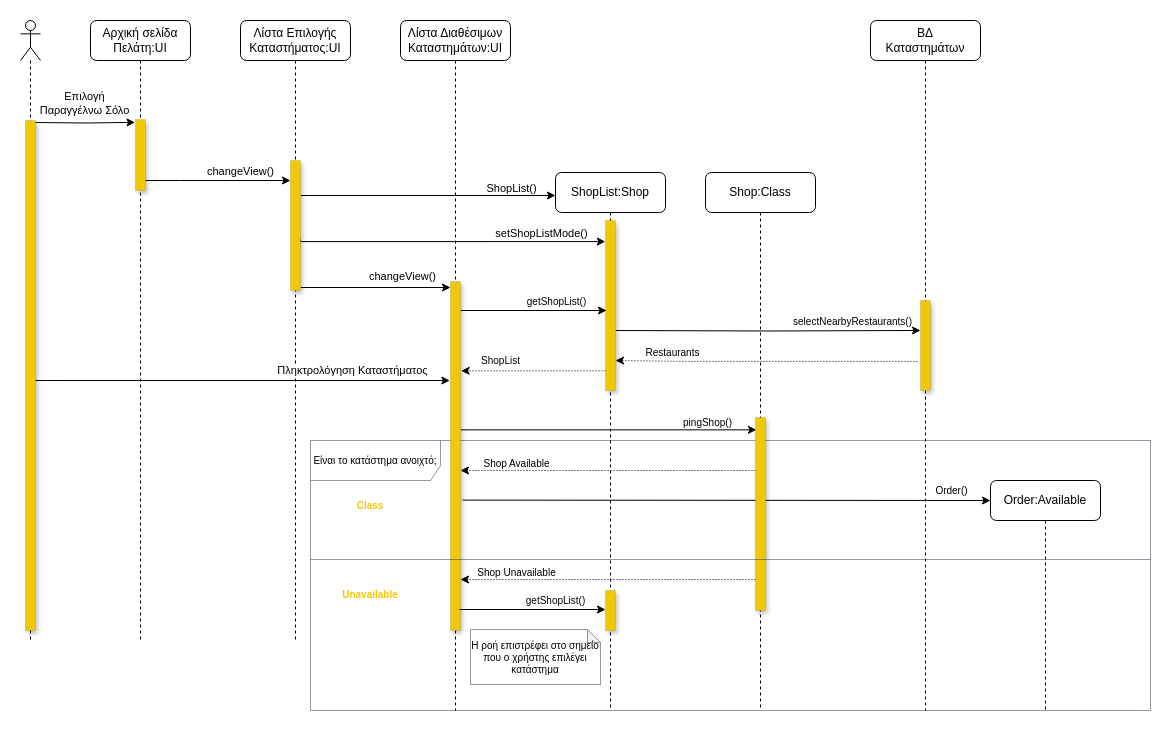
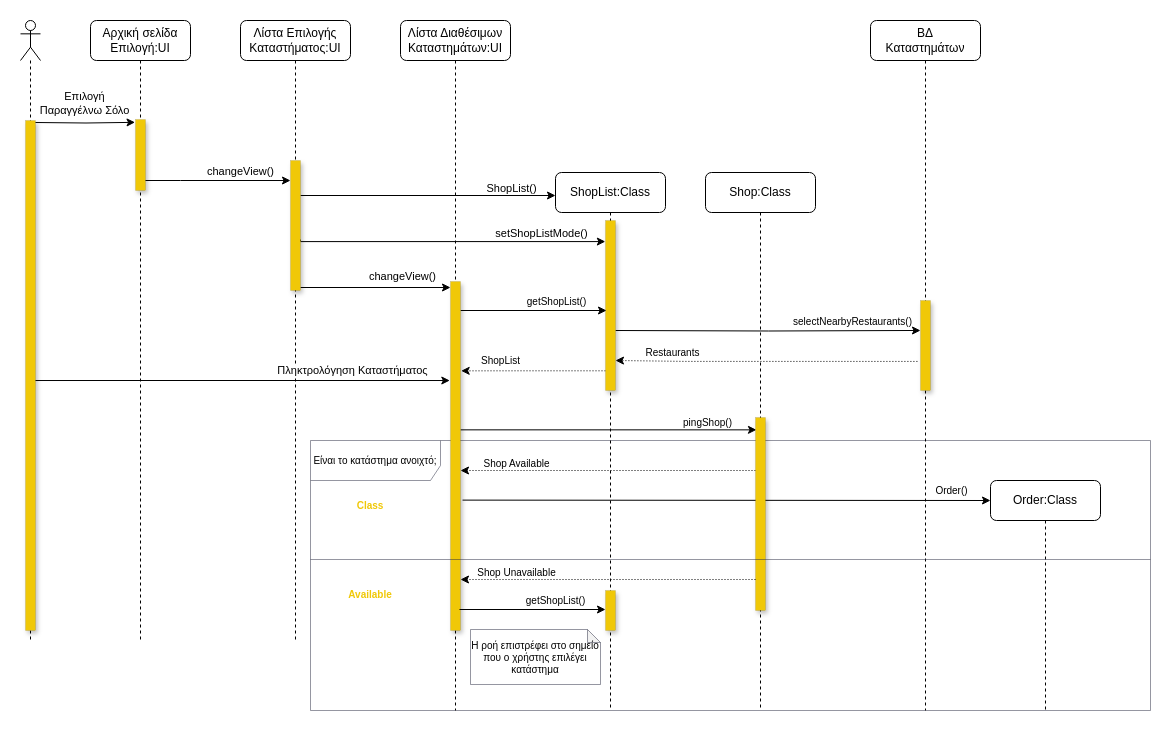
node "Αρχική σελίδα Πελάτη:UI": label "Αρχική σελίδα Πελάτη:UI" -> "Αρχική σελίδα Επιλογή:UI"
node "ShopList:Shop": label "ShopList:Shop" -> "ShopList:Class"
node "Order:Available": label "Order:Available" -> "Order:Class"
node "Unavailable": label "Unavailable" -> "Available"
